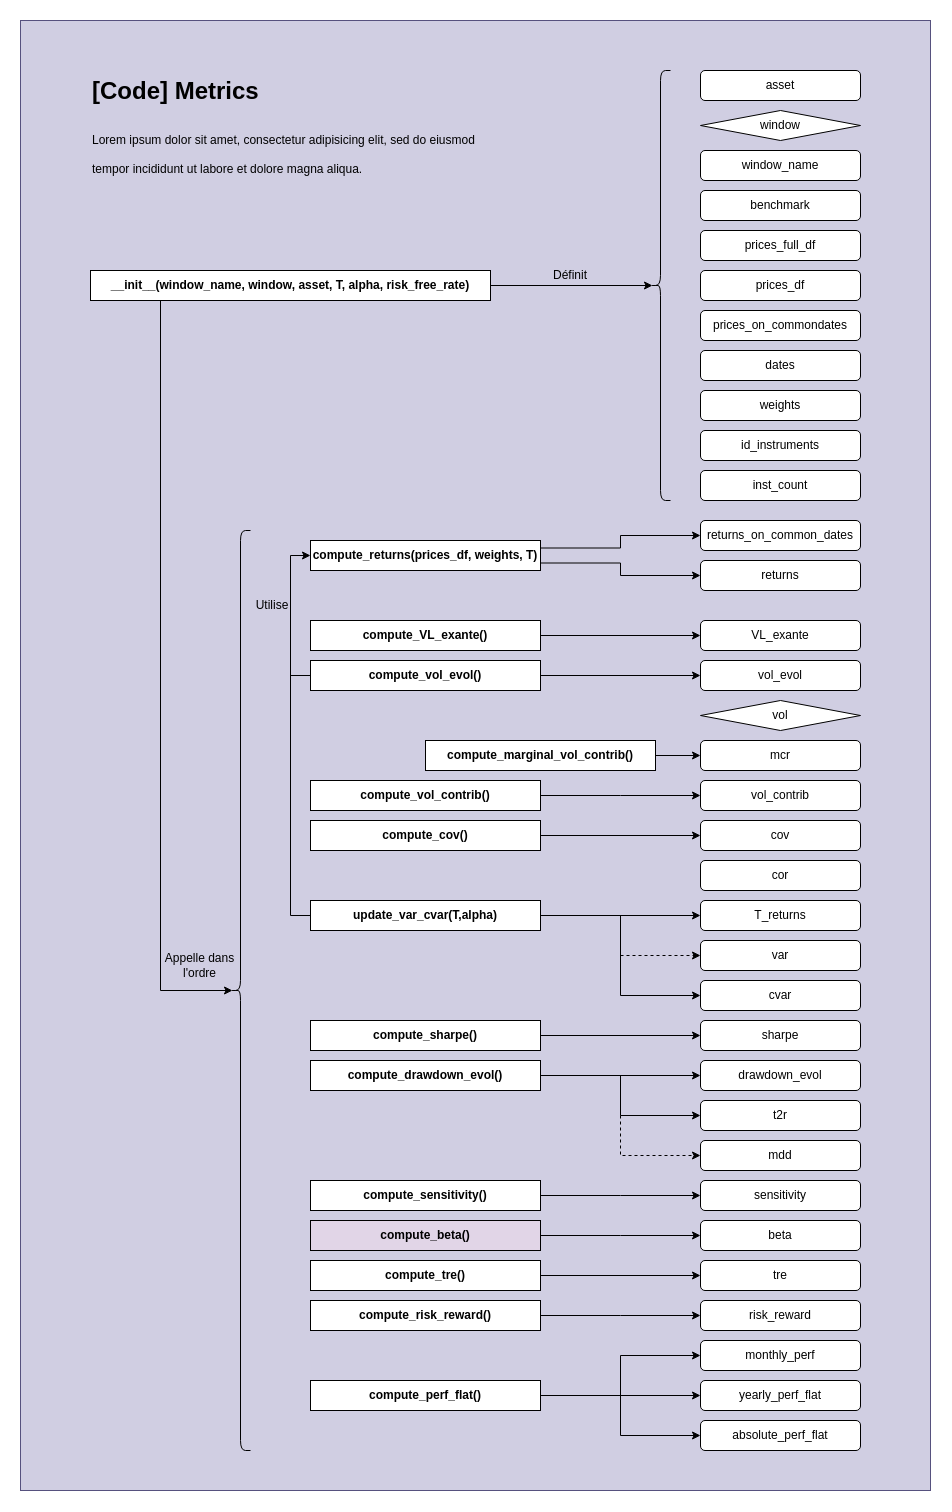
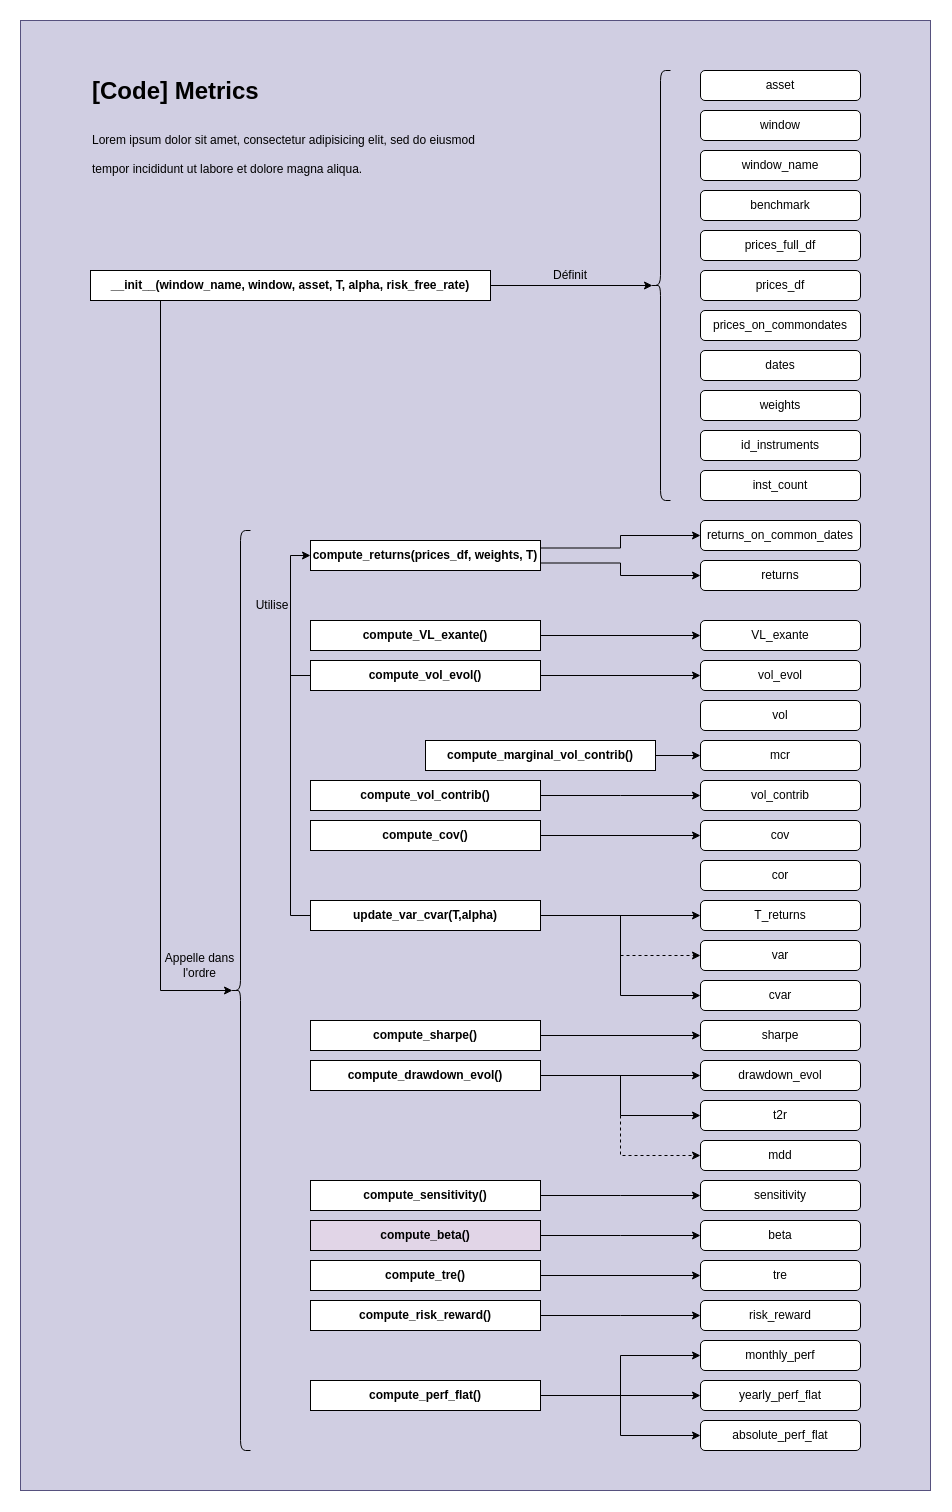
node "window": shape diamond -> rounded rectangle
node "vol": shape diamond -> rounded rectangle
